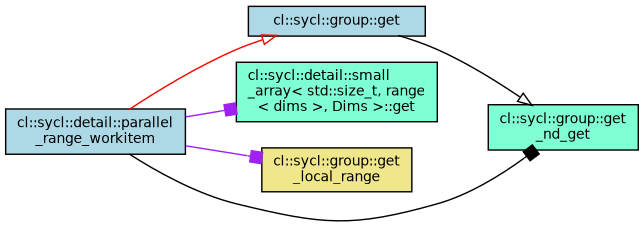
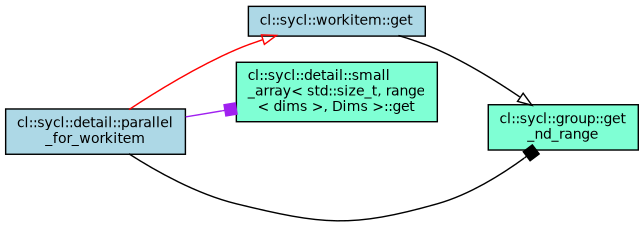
node "cl::sycl::group::get": label "cl::sycl::group::get" -> "cl::sycl::workitem::get"
node "cl::sycl::group::get _nd_get": label "cl::sycl::group::get _nd_get" -> "cl::sycl::group::get _nd_range"
node "cl::sycl::detail::parallel _range_workitem": label "cl::sycl::detail::parallel _range_workitem" -> "cl::sycl::detail::parallel _for_workitem"
node "cl::sycl::group::get _local_range": removed
